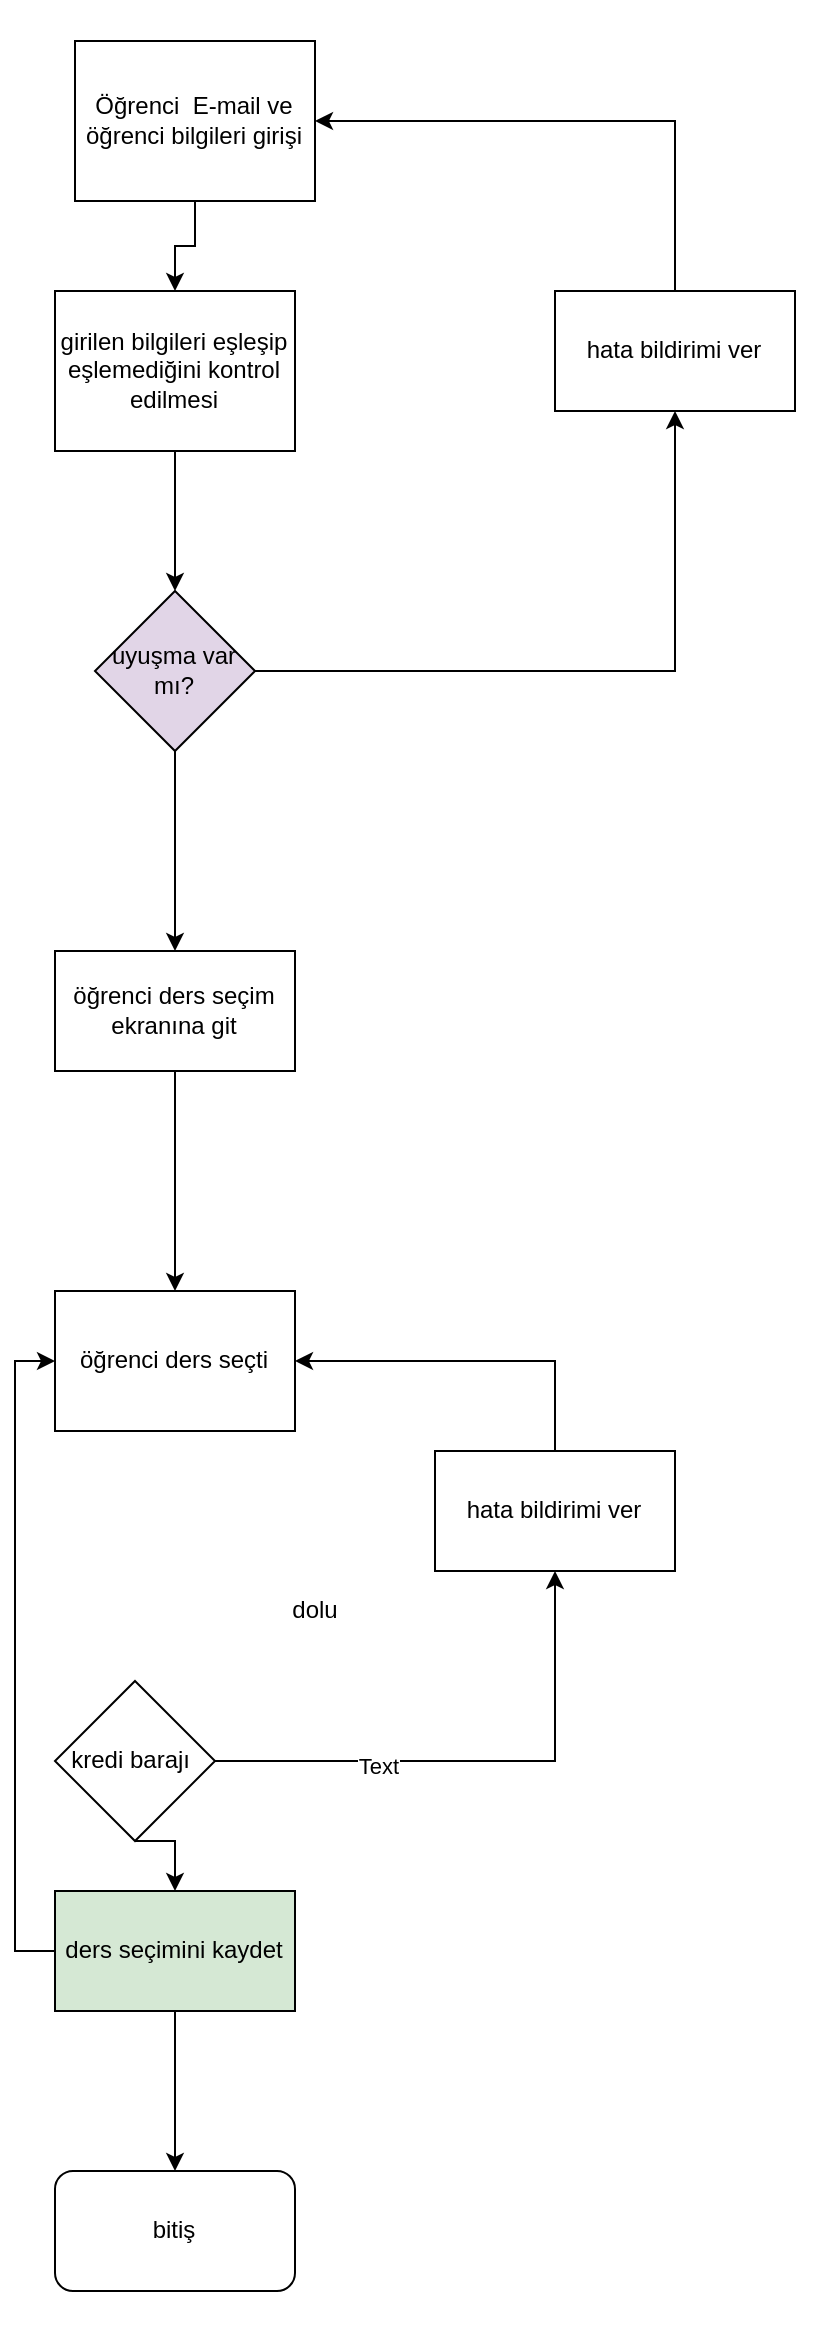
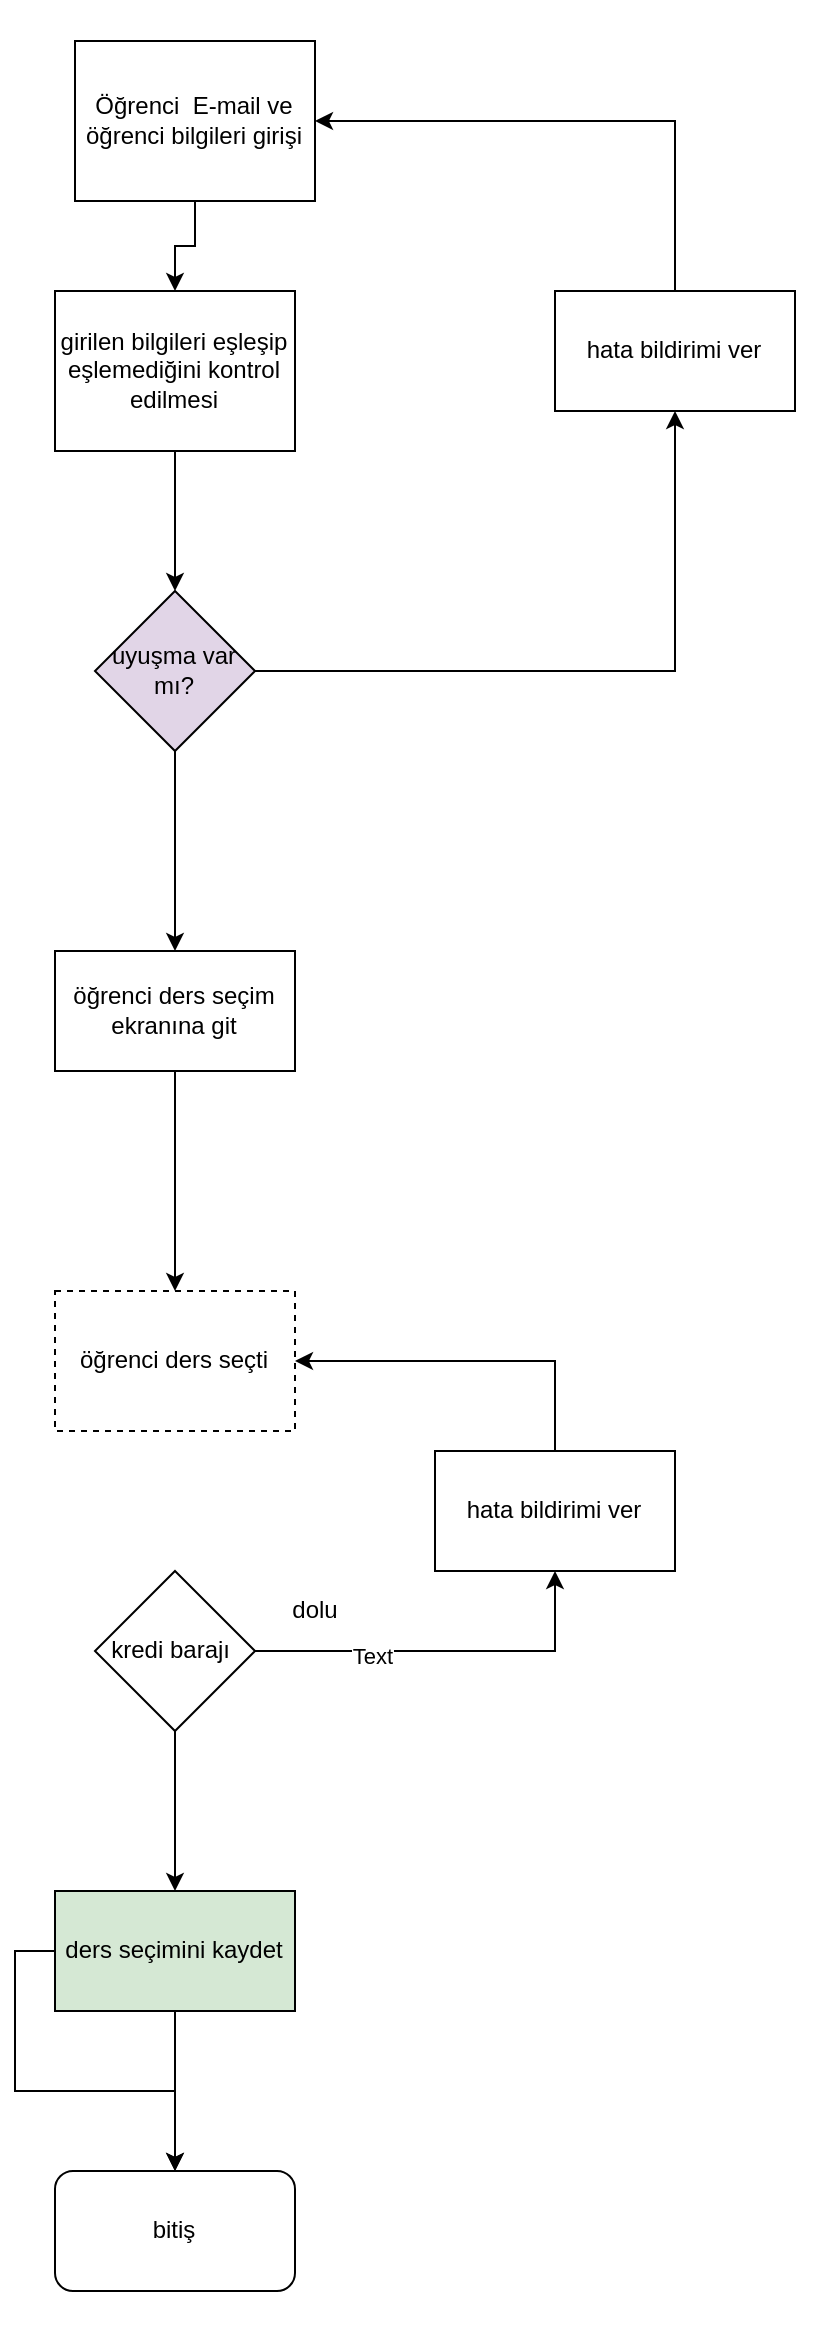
node "öğrenci ders seçti": style solid -> dashed
edge "ders seçimini kaydet" -> "öğrenci ders seçti": now "ders seçimini kaydet" -> "bitiş"
node "kredi barajı": moved (135, 1761) -> (175, 1651)
